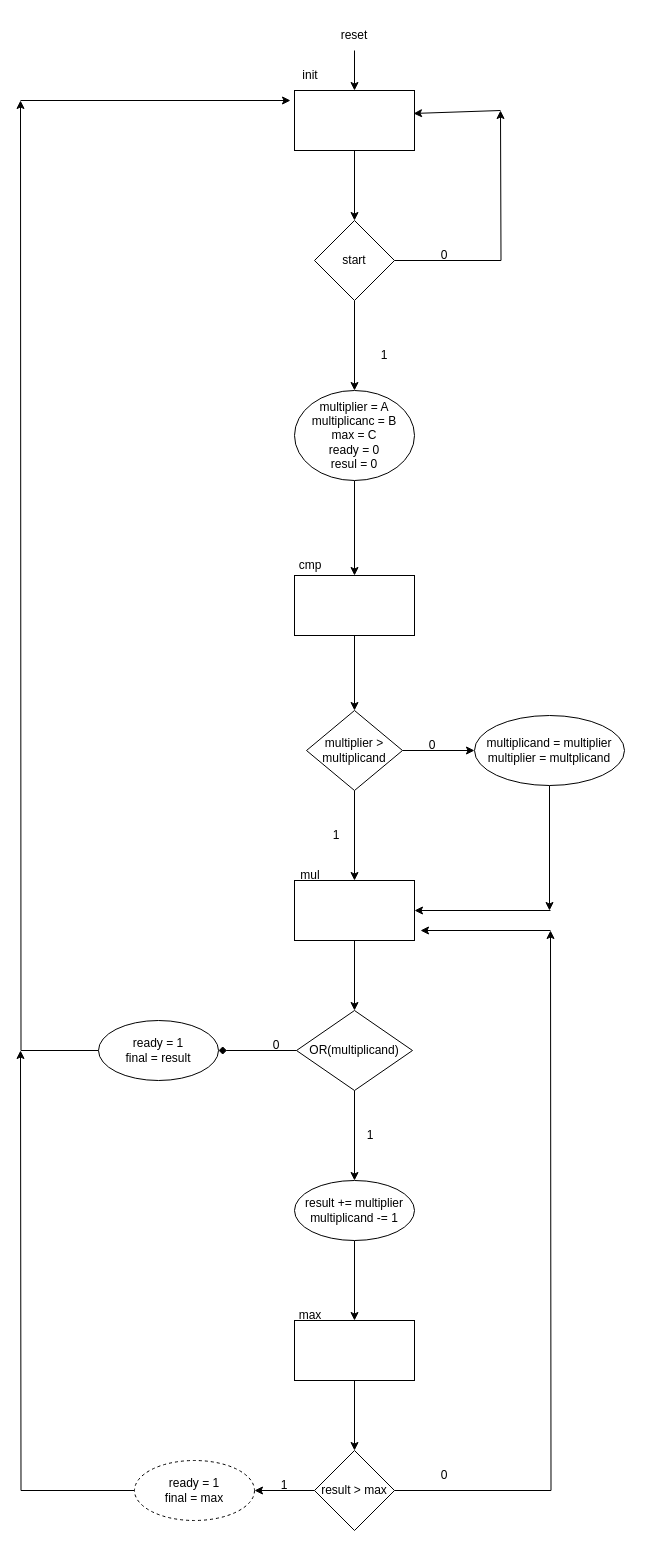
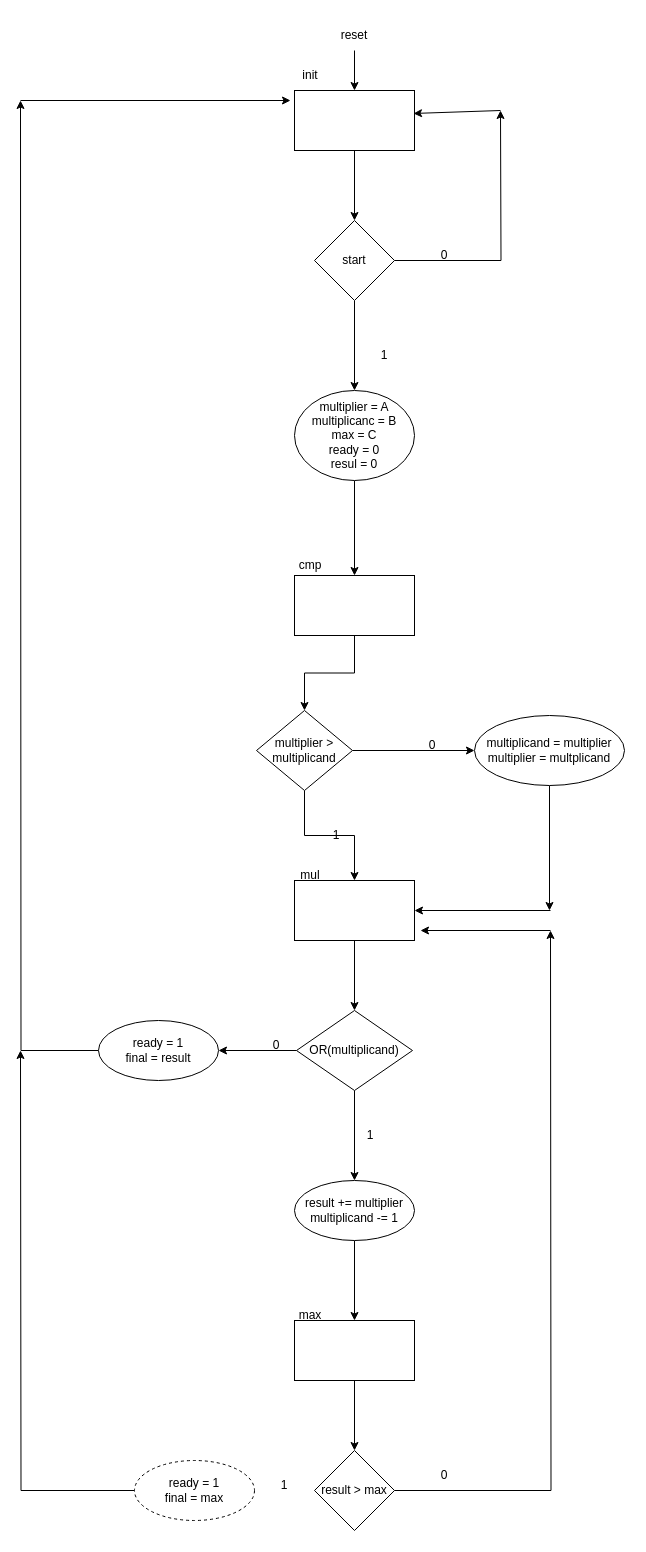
node "multiplier > multiplicand": moved (355, 751) -> (305, 751)
edge "OR(multiplicand)" -> "ready = 1 final = result": arrowhead diamond -> classic
edge "result > max" -> "ready = 1 final = max": removed
